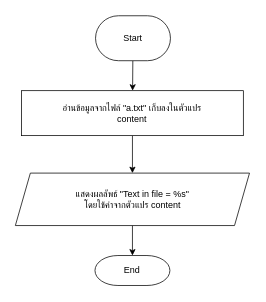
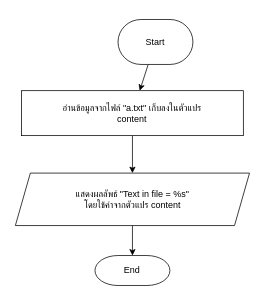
node "Start": moved (133, 38) -> (156, 42)
